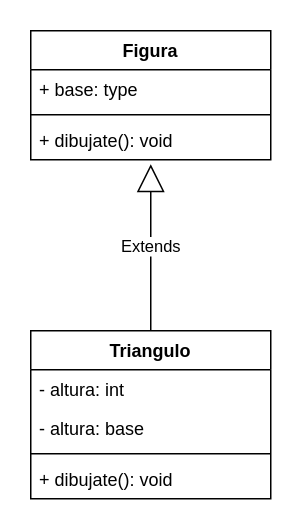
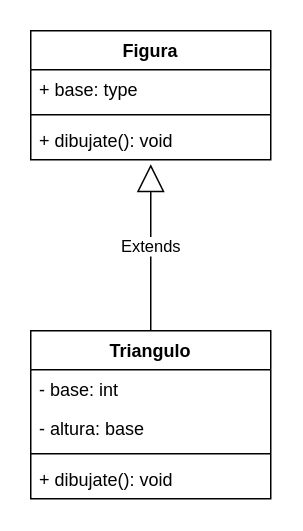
node "- altura: int": label "- altura: int" -> "- base: int"
